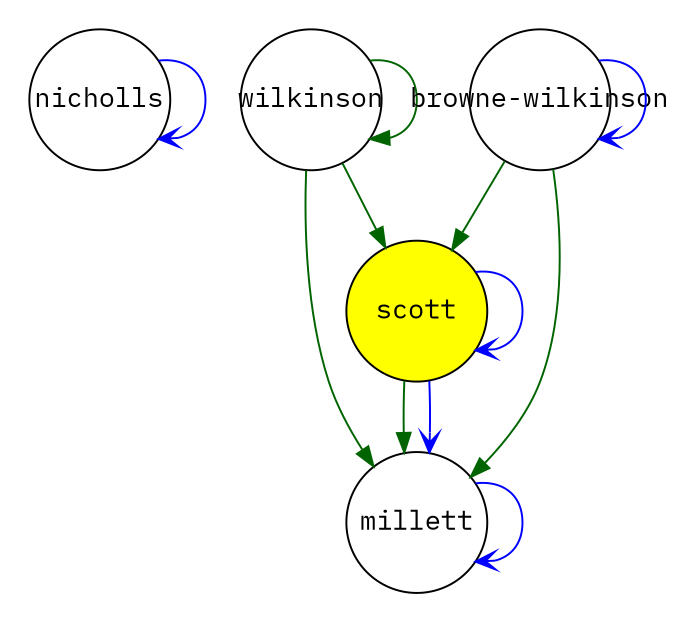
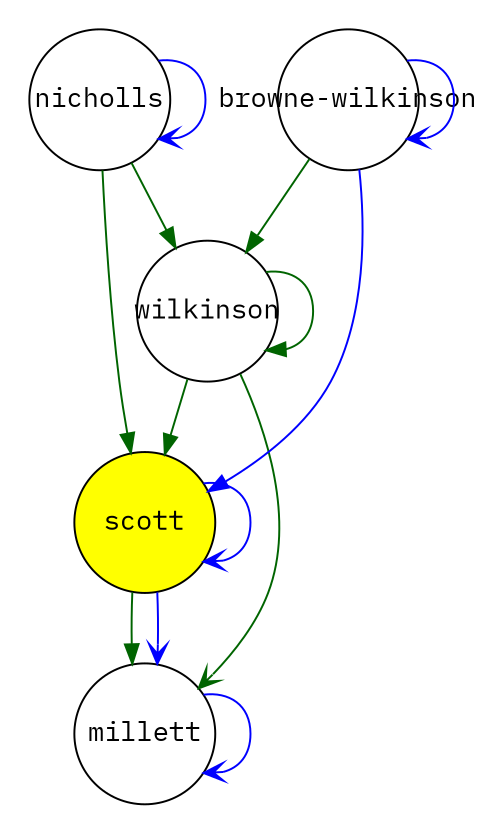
edge "nicholls" -> "wilkinson": added
edge "browne-wilkinson" -> "scott": color darkgreen -> blue
edge "nicholls" -> "scott": added
edge "wilkinson" -> "millett": arrowhead normal -> vee
edge "browne-wilkinson" -> "millett": now "browne-wilkinson" -> "wilkinson"
